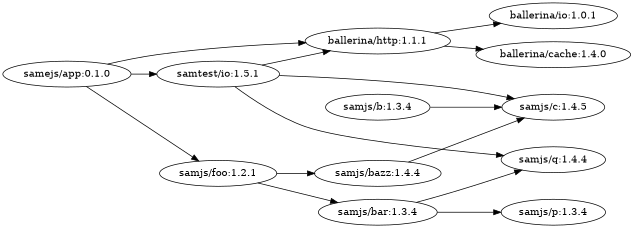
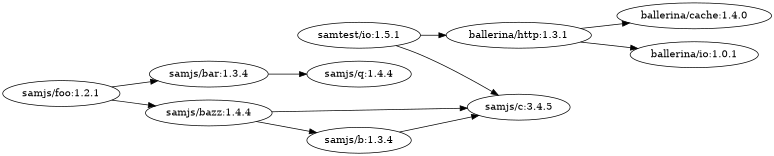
node "ballerina/http:1.1.1": label "ballerina/http:1.1.1" -> "ballerina/http:1.3.1"
node "samejs/app:0.1.0": removed
node "samjs/c:1.4.5": label "samjs/c:1.4.5" -> "samjs/c:3.4.5"
edge "samjs/bazz:1.4.4" -> "samjs/b:1.3.4": added
edge "samtest/io:1.5.1" -> "samjs/q:1.4.4": removed
node "samjs/p:1.3.4": removed
